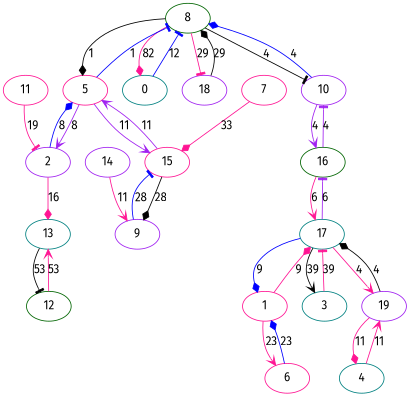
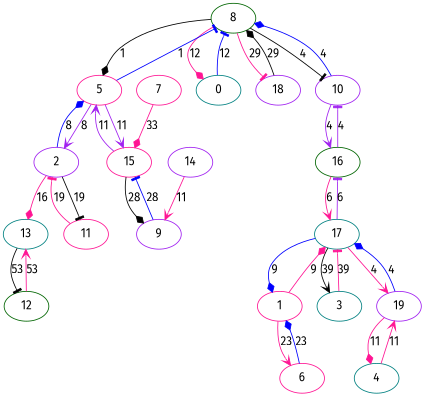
edge "8" -> "0": label "82" -> "12"
edge "2" -> "11": added, label "19"
edge "19" -> "17": color black -> blue
